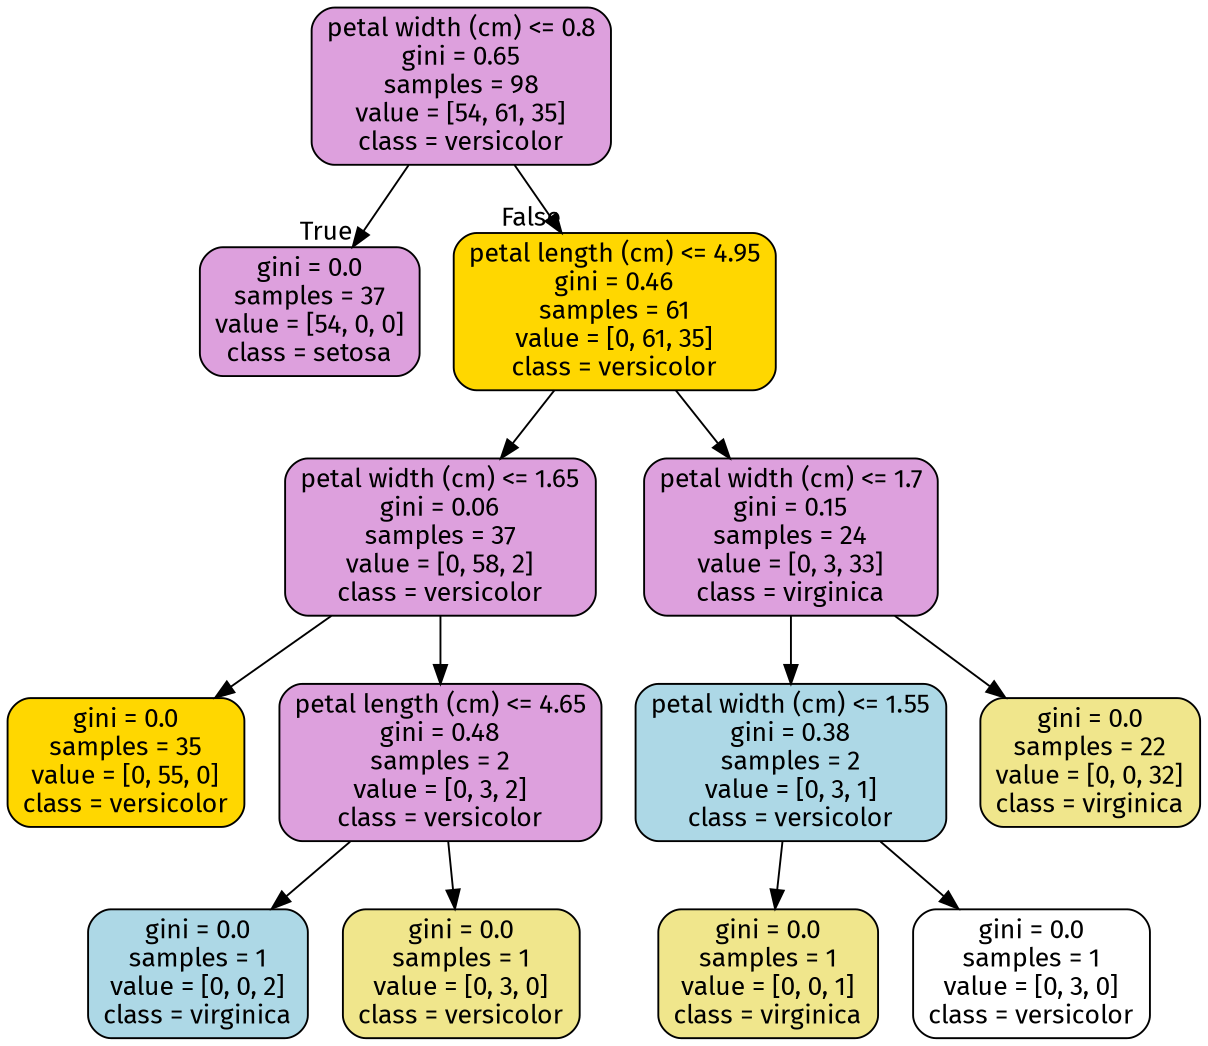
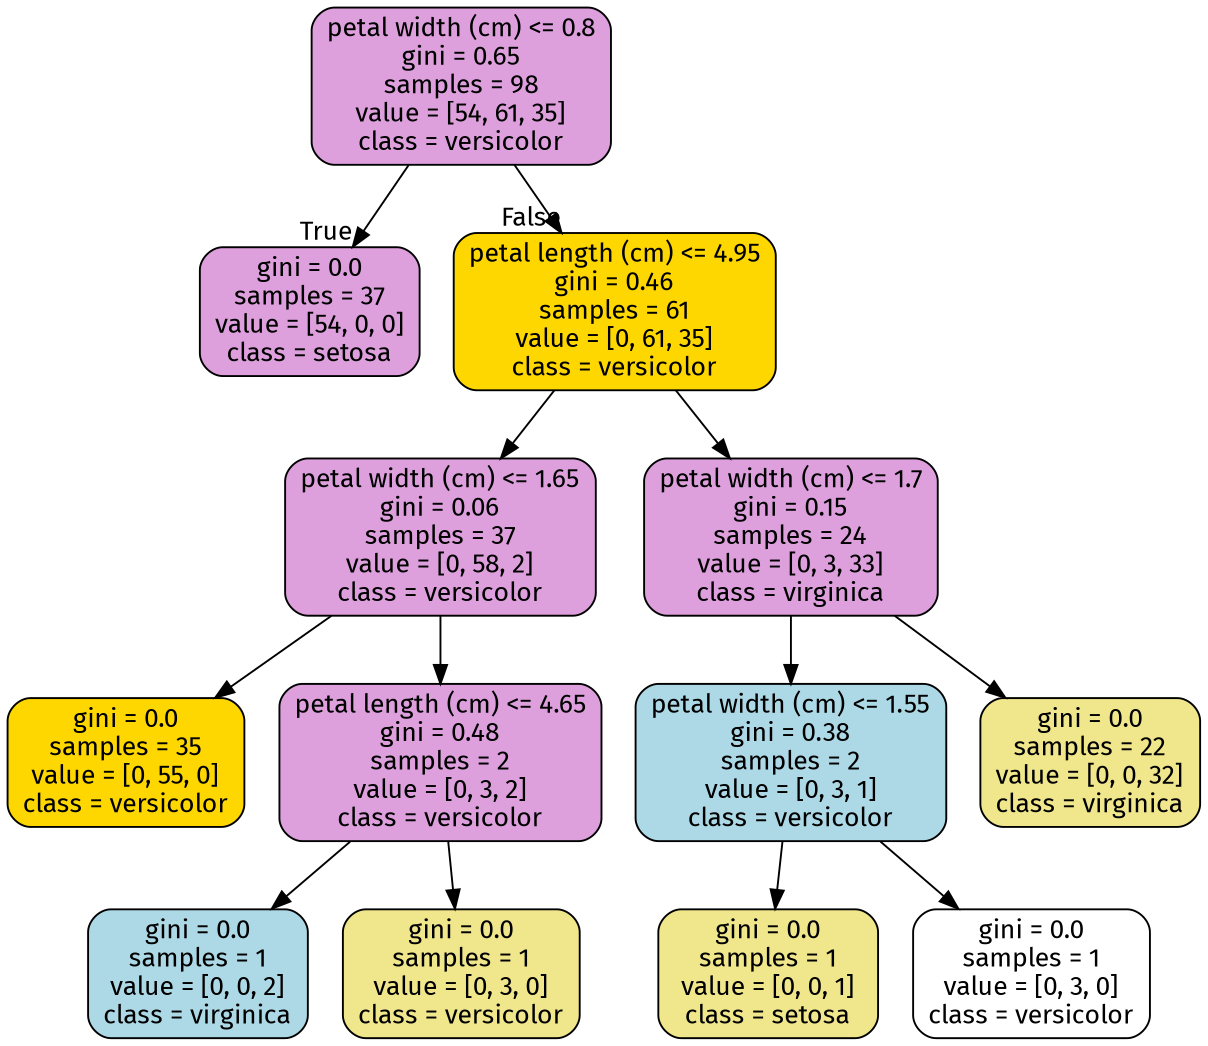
node "gini = 0.0 samples = 1 value = [0, 0, 1] class = virginica": label "gini = 0.0 samples = 1 value = [0, 0, 1] class = virginica" -> "gini = 0.0 samples = 1 value = [0, 0, 1] class = setosa"
